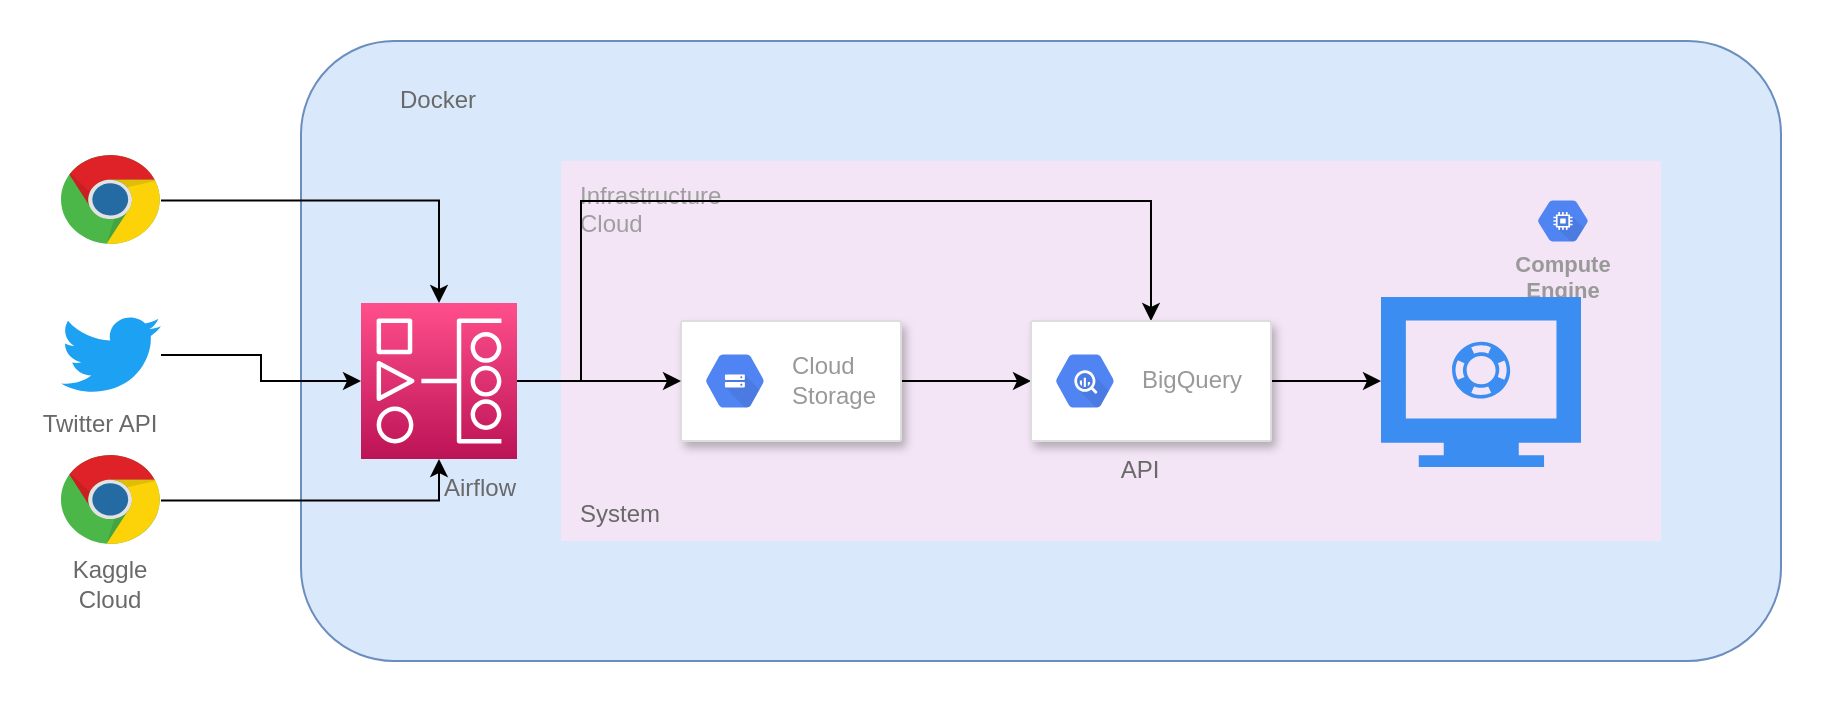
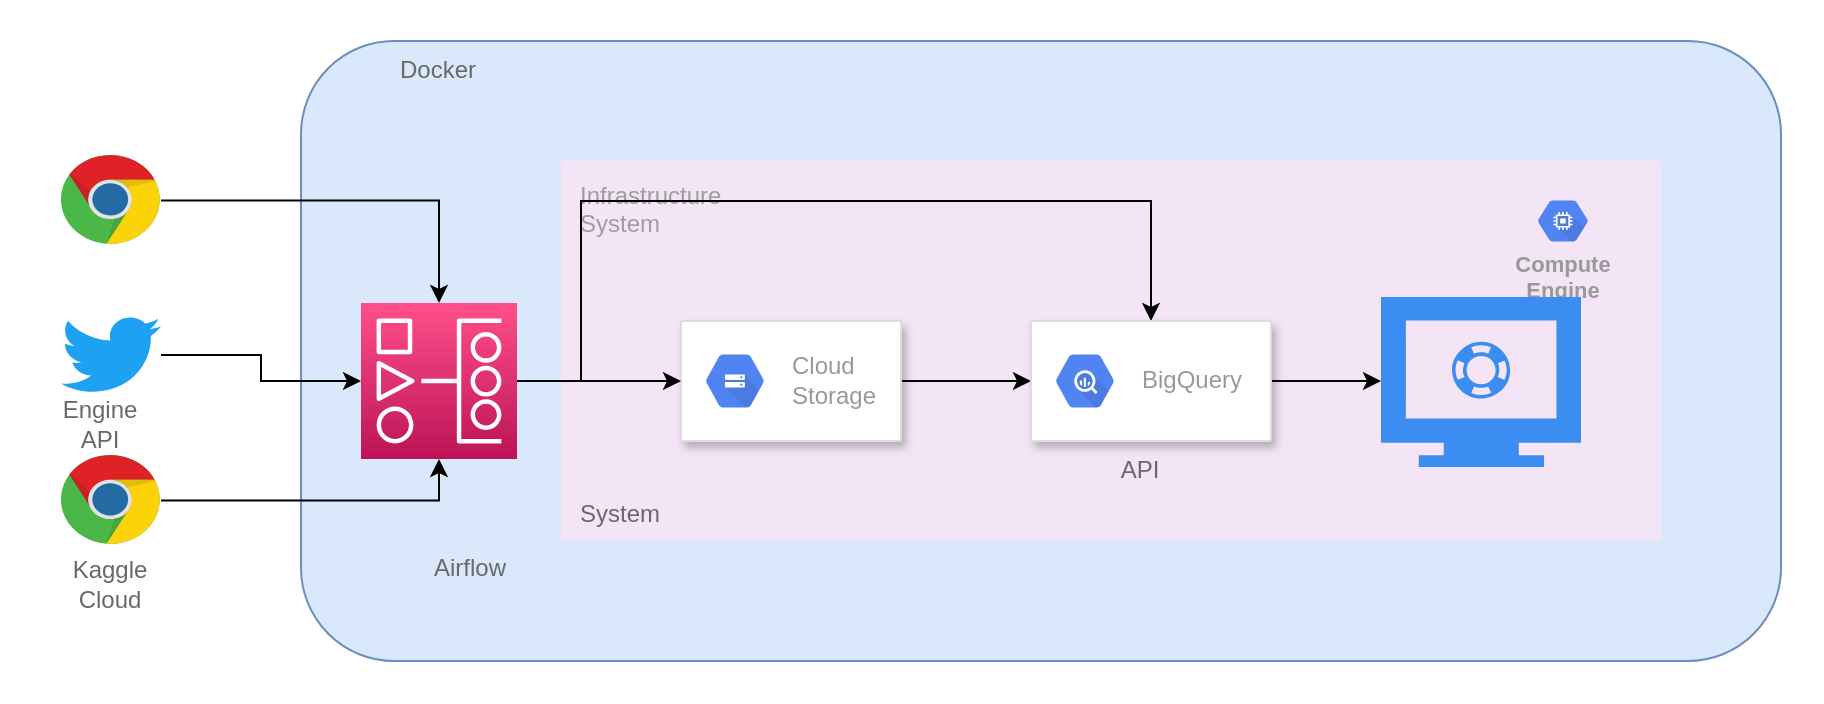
node "Docker": moved (439, 101) -> (439, 71)
node "Infrastructure Cloud": label "Infrastructure Cloud" -> "Infrastructure System"
node "Twitter API": label "Twitter API" -> "Engine API"
node "Airflow": moved (481, 489) -> (471, 569)
